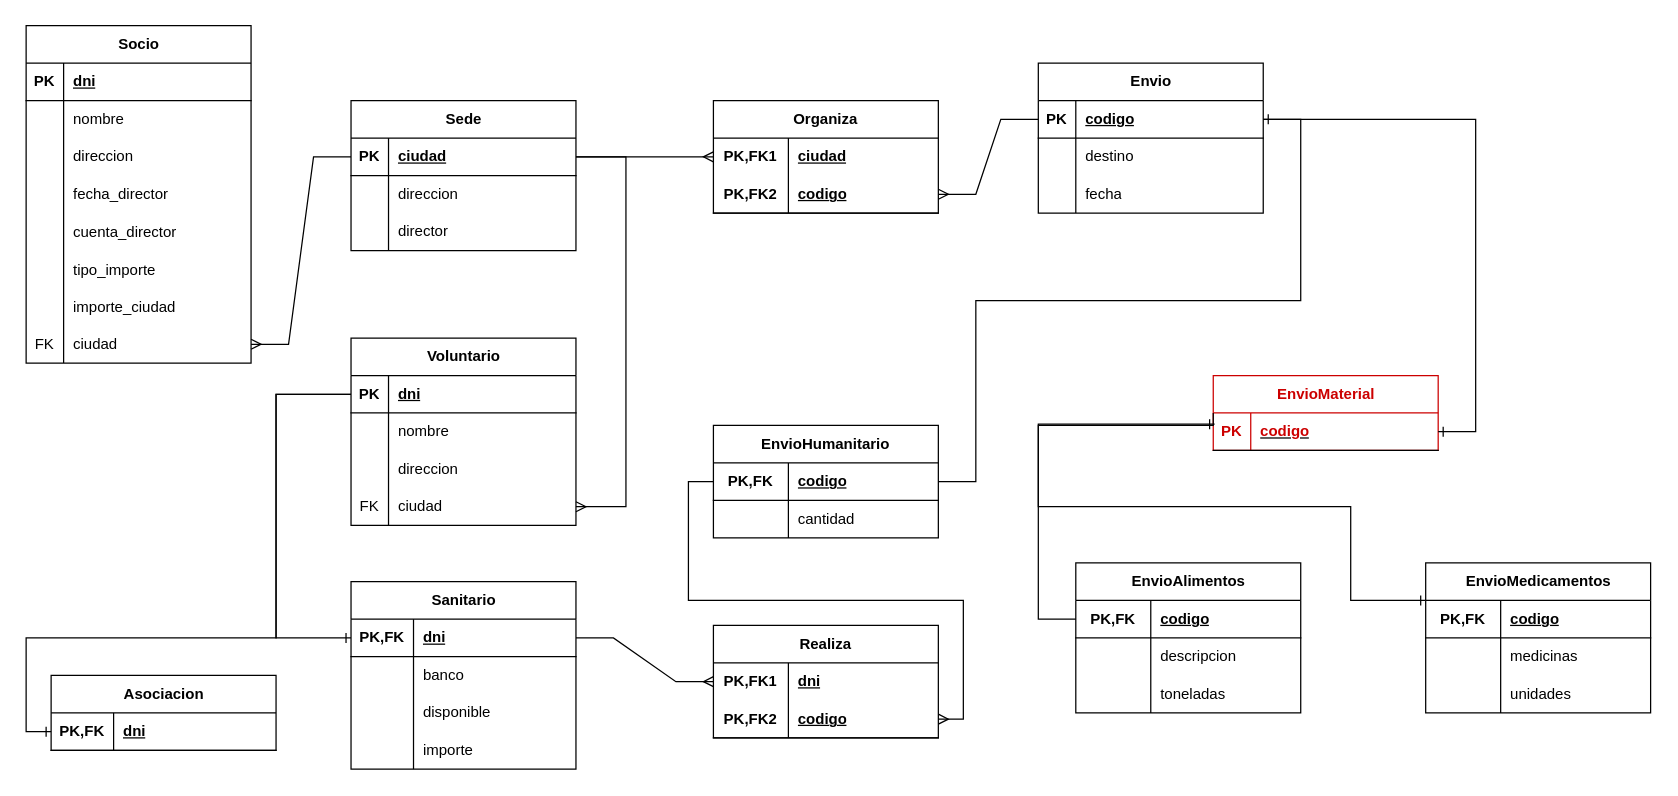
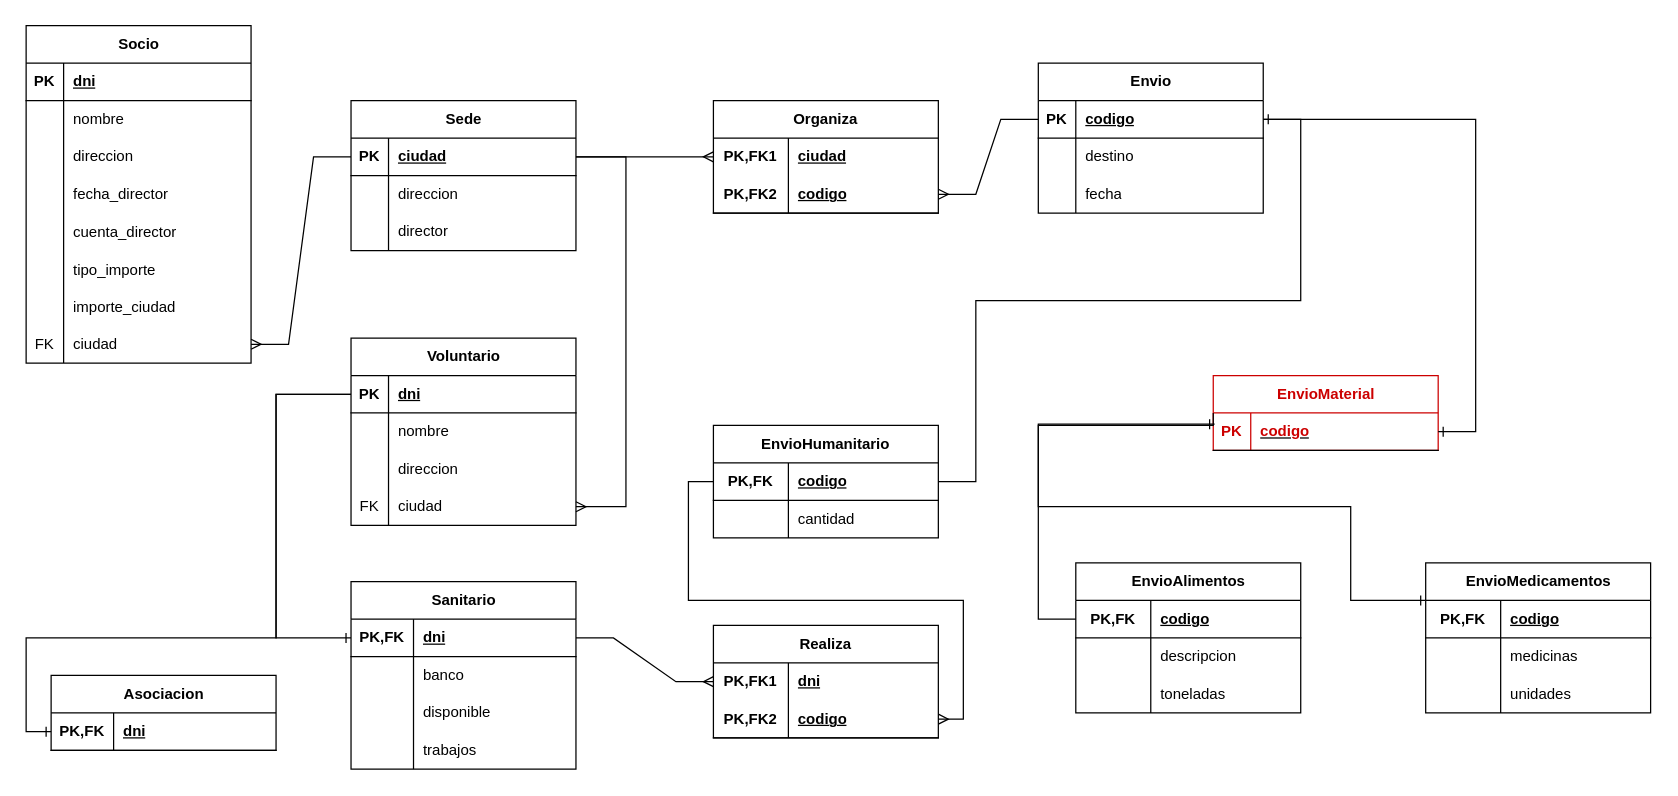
node "importe": label "importe" -> "trabajos"
